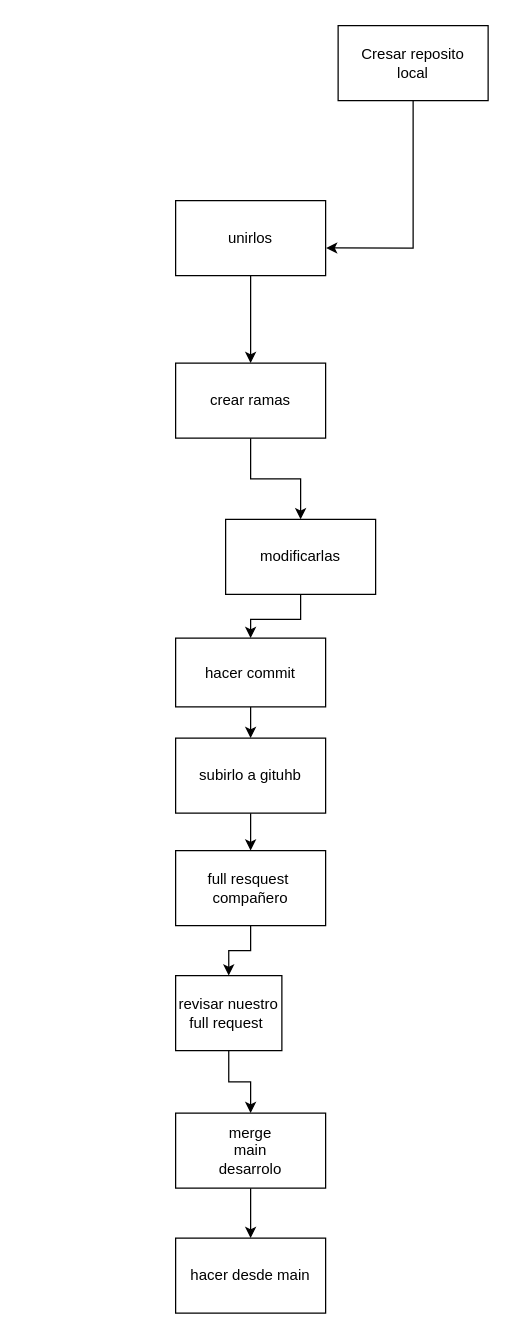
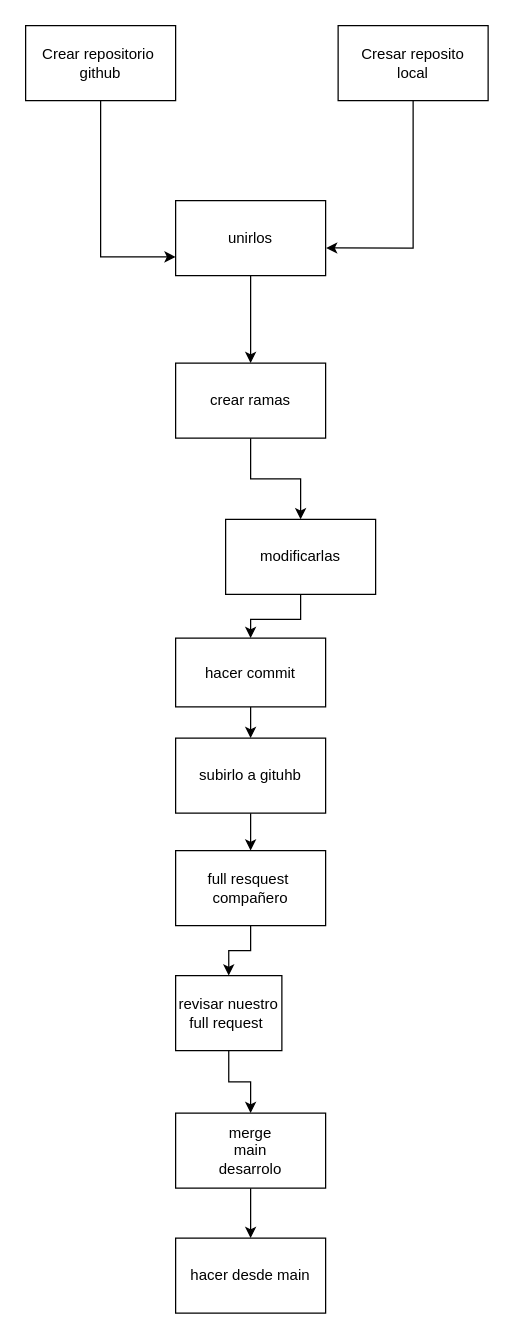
node "Crear repositorio github": added
edge "Crear repositorio github" -> "unirlos": added
